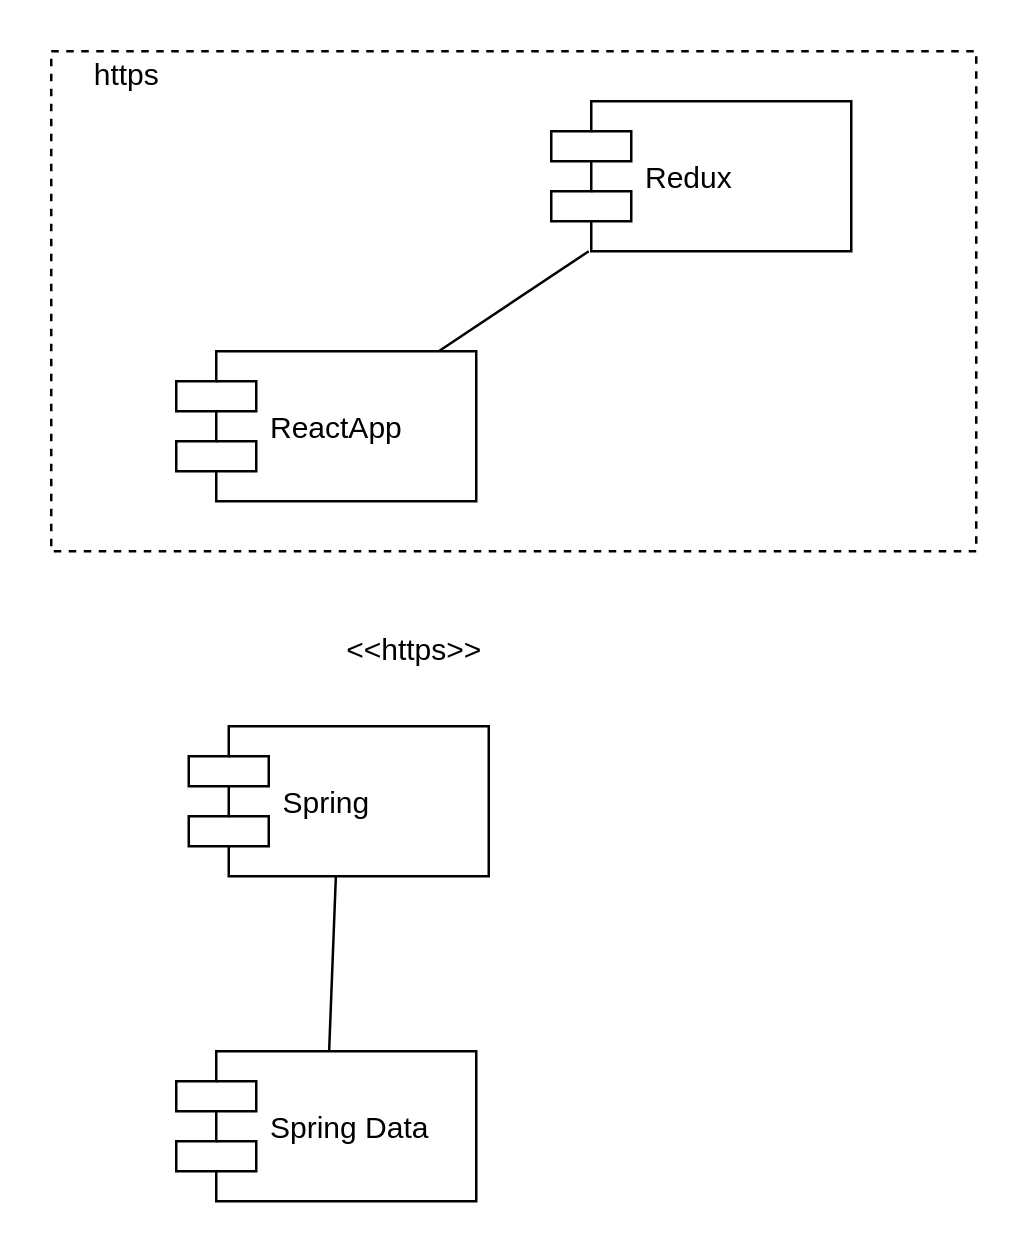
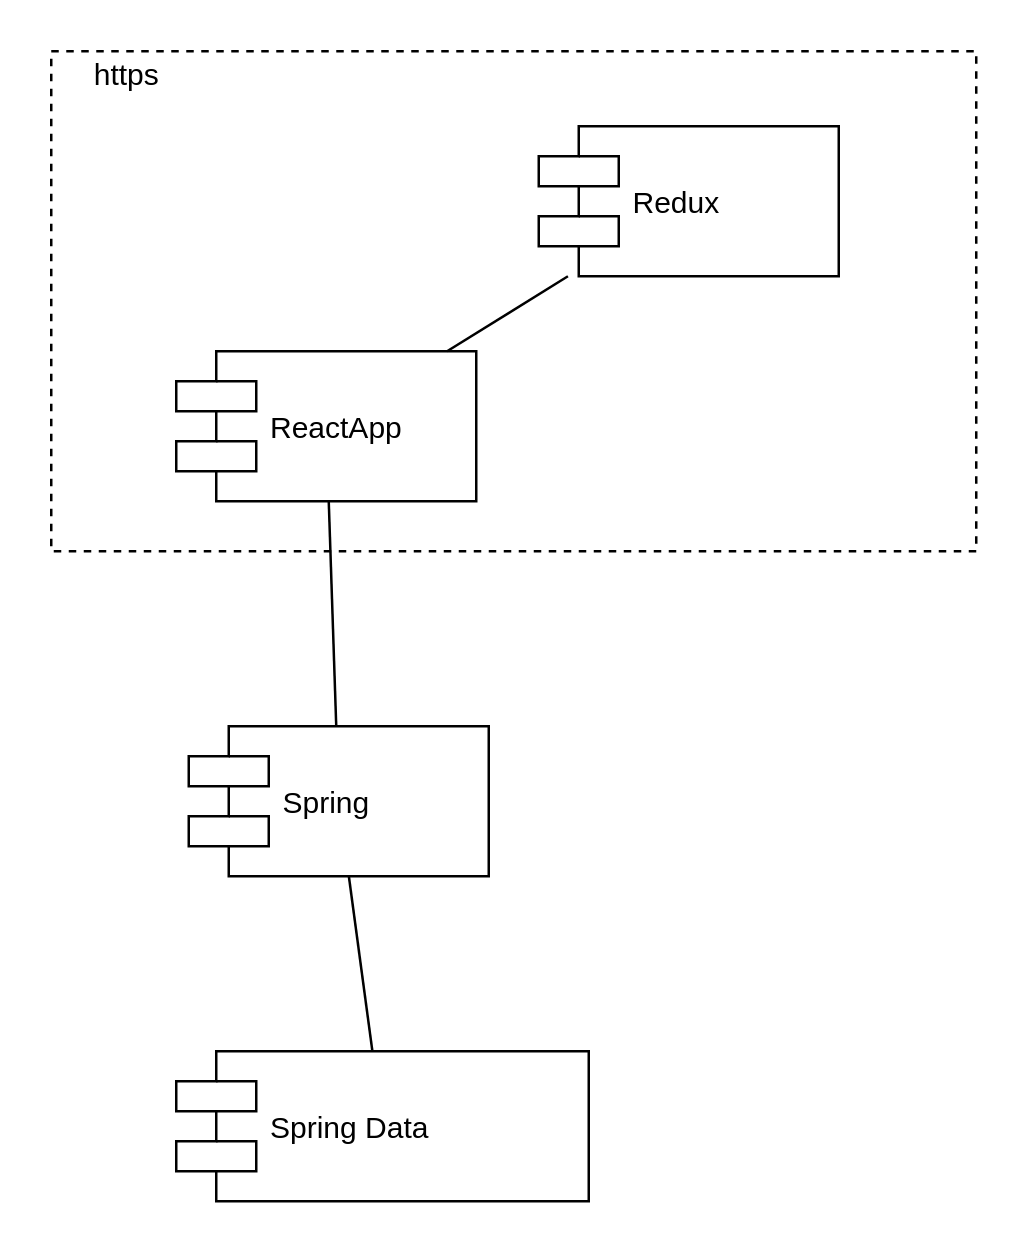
node "Redux": moved (701, 176) -> (689, 201)
edge "ReactApp" -- "Spring": added
node "<<https>>": removed
node "Spring Data": size 300x150 -> 413x150
